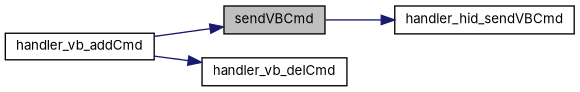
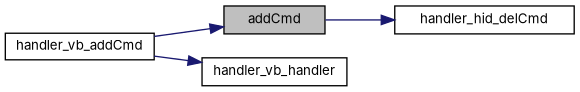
node "sendVBCmd": label "sendVBCmd" -> "addCmd"
node "handler_hid_sendVBCmd": label "handler_hid_sendVBCmd" -> "handler_hid_delCmd"
node "handler_vb_delCmd": label "handler_vb_delCmd" -> "handler_vb_handler"
